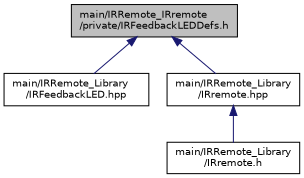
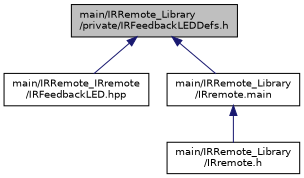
node "main/IRRemote_IRremote /private/IRFeedbackLEDDefs.h": label "main/IRRemote_IRremote /private/IRFeedbackLEDDefs.h" -> "main/IRRemote_Library /private/IRFeedbackLEDDefs.h"
node "main/IRRemote_Library /IRFeedbackLED.hpp": label "main/IRRemote_Library /IRFeedbackLED.hpp" -> "main/IRRemote_IRremote /IRFeedbackLED.hpp"
node "main/IRRemote_Library /IRremote.hpp": label "main/IRRemote_Library /IRremote.hpp" -> "main/IRRemote_Library /IRremote.main"
